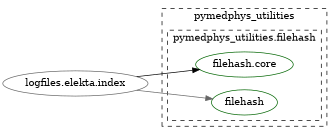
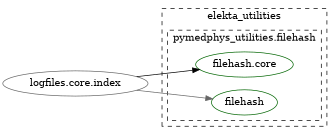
cluster "pymedphys_utilities": label "pymedphys_utilities" -> "elekta_utilities"
node "logfiles.elekta.index": label "logfiles.elekta.index" -> "logfiles.core.index"
